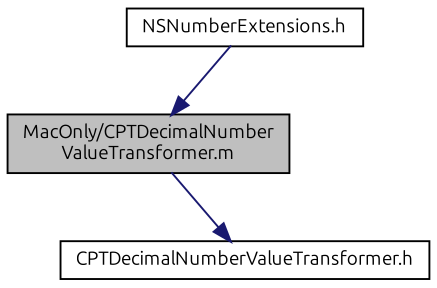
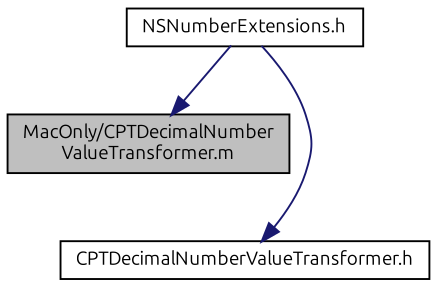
edge "MacOnly/CPTDecimalNumber ValueTransformer.m" -> "CPTDecimalNumberValueTransformer.h": now "NSNumberExtensions.h" -> "CPTDecimalNumberValueTransformer.h"
